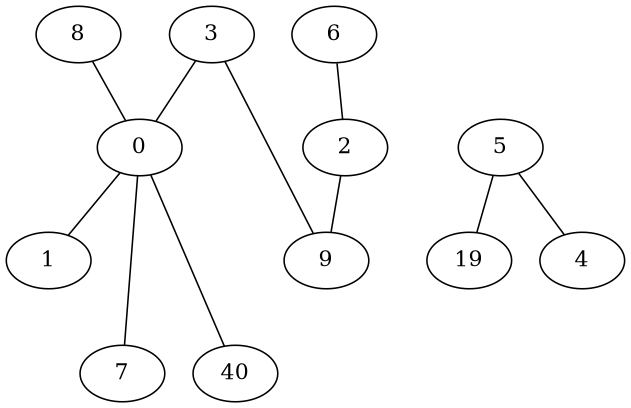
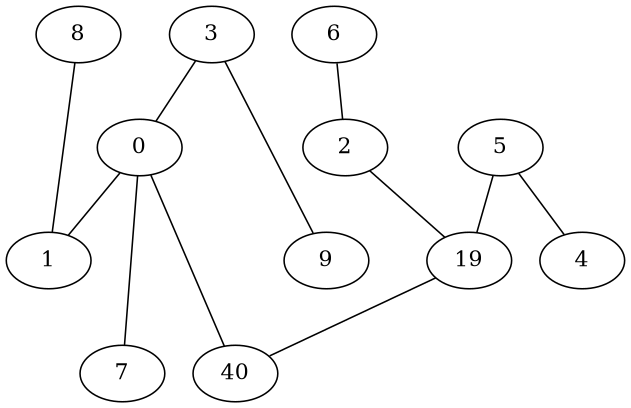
edge "8" -- "0": now "8" -- "1"
edge "2" -- "9": now "2" -- "19"
edge "19" -- "40": added
